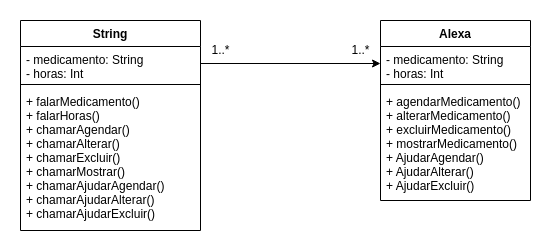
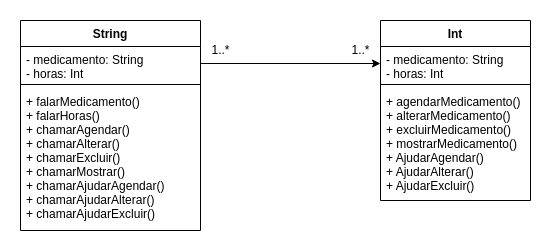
node "Alexa": label "Alexa" -> "Int"
